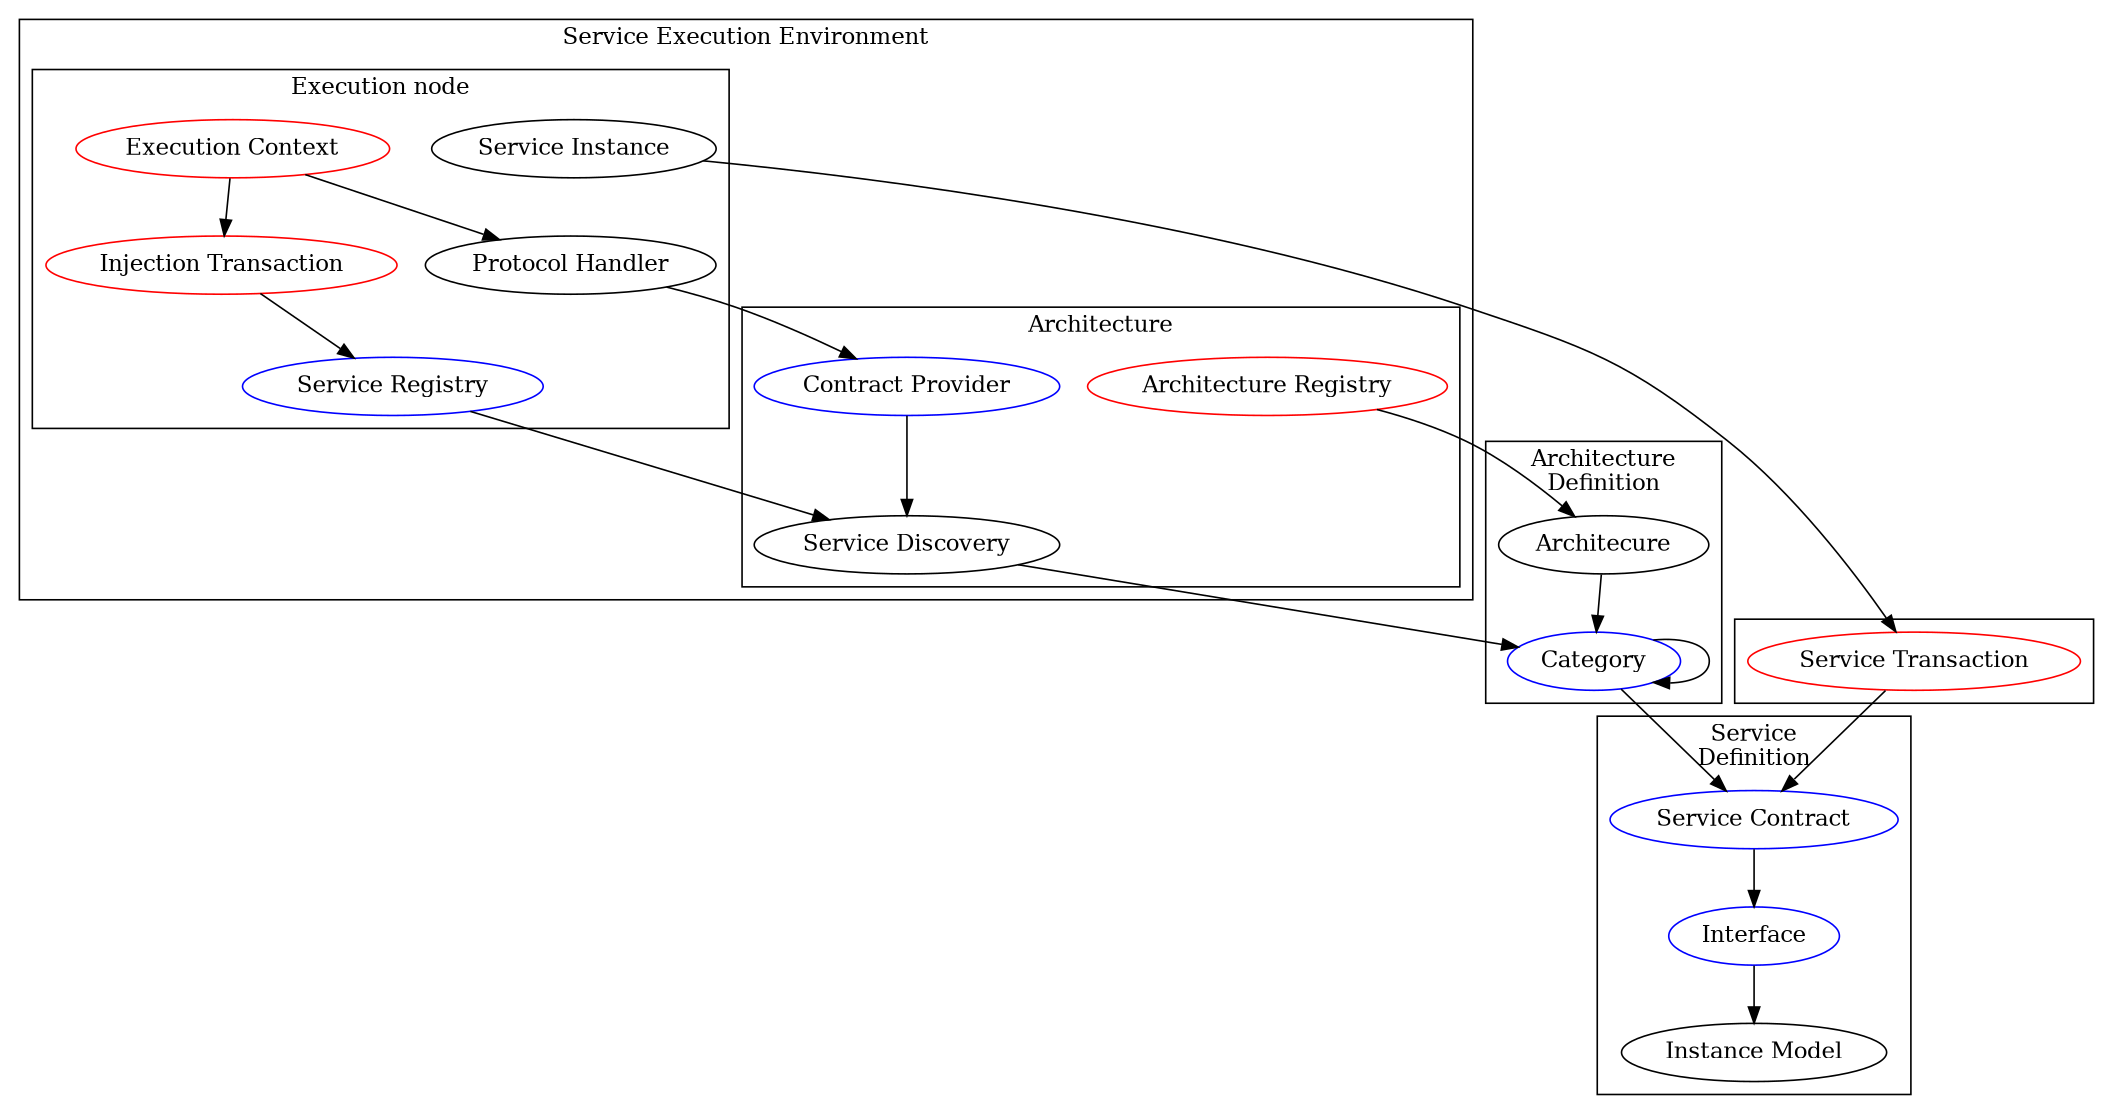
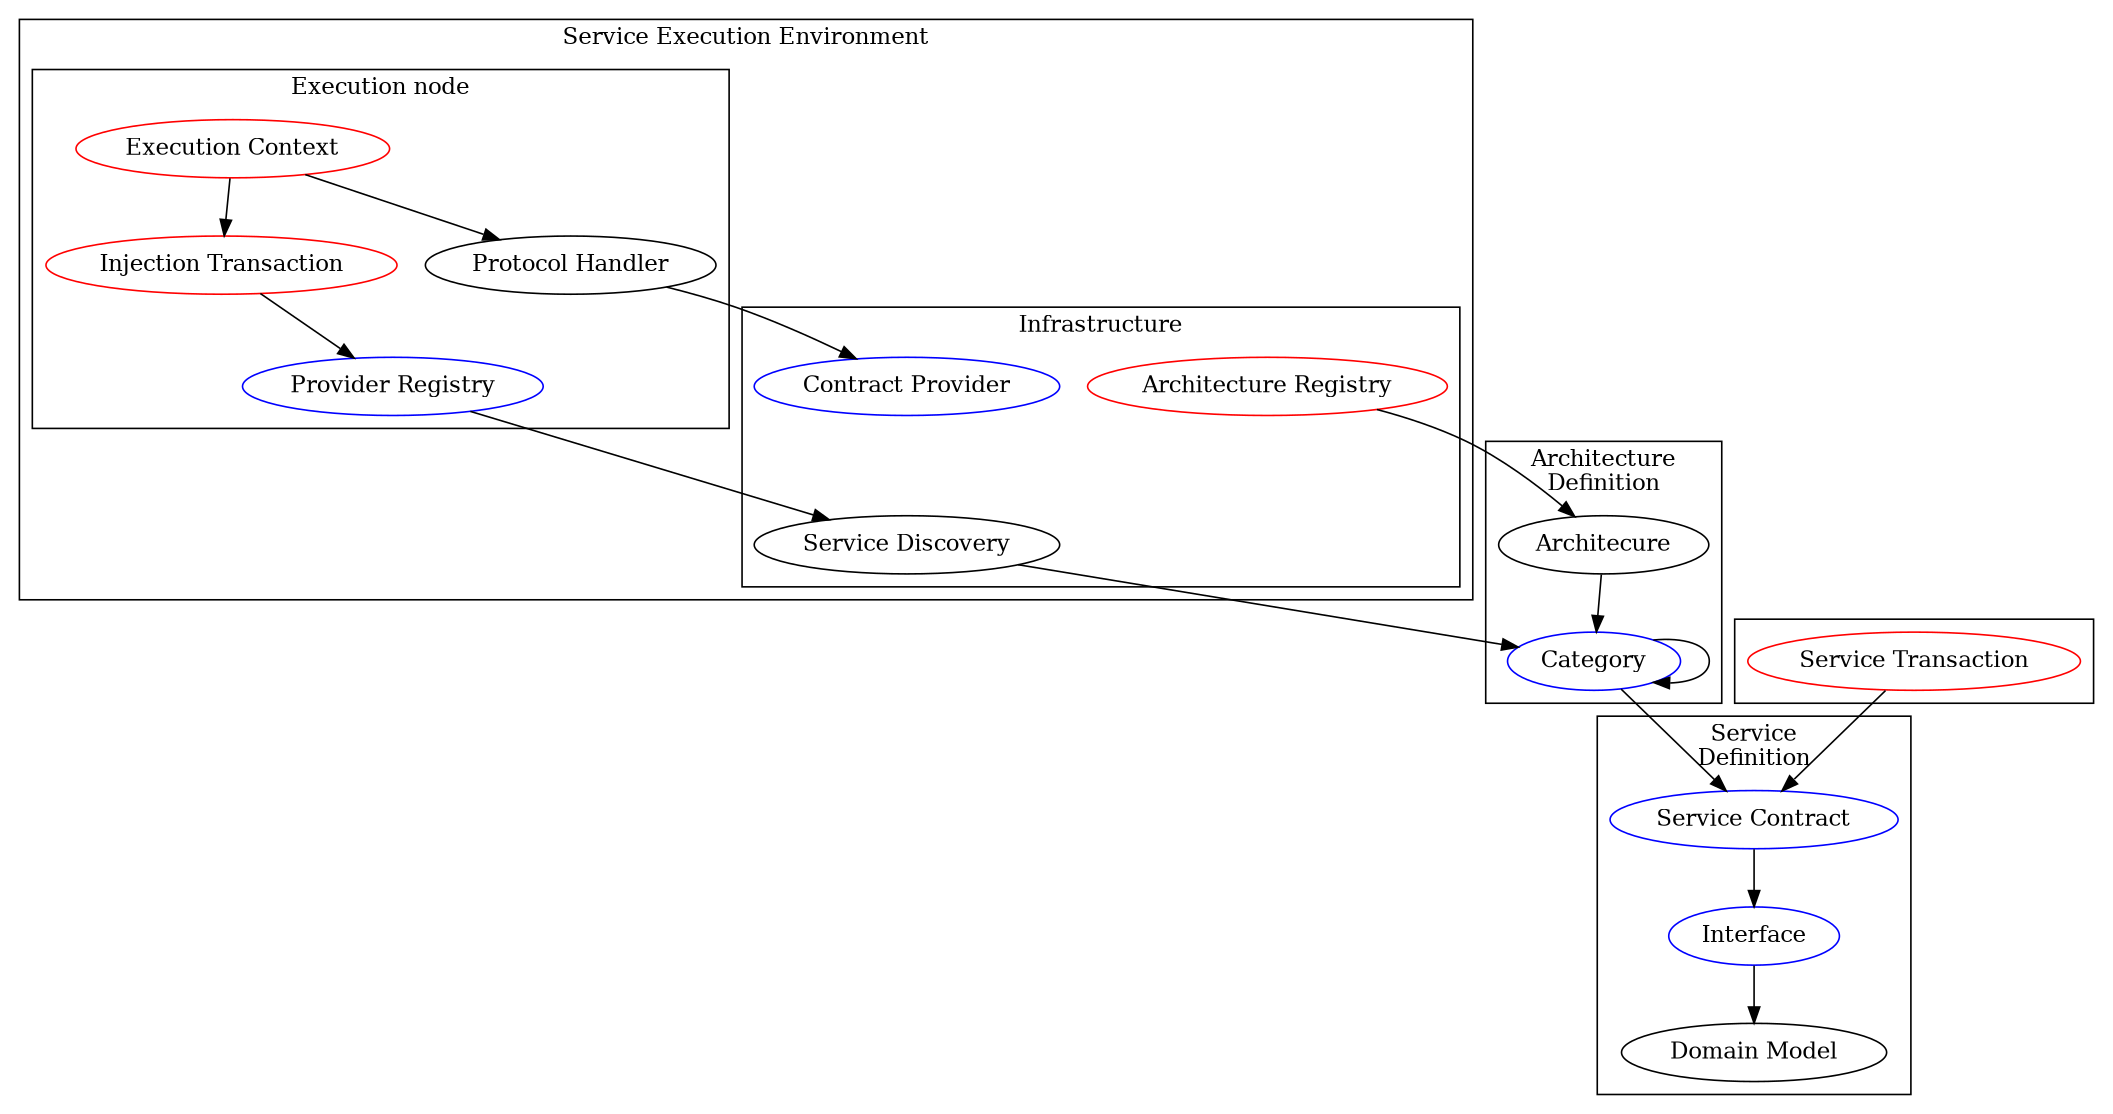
node "Service Instance": removed
cluster "Architecture": label "Architecture" -> "Infrastructure"
node "Service Registry": label "Service Registry" -> "Provider Registry"
edge "Contract Provider" -> "Service Discovery": removed
node "Instance Model": label "Instance Model" -> "Domain Model"
